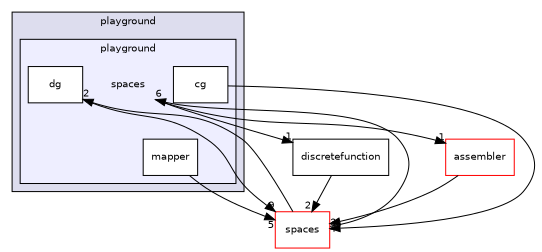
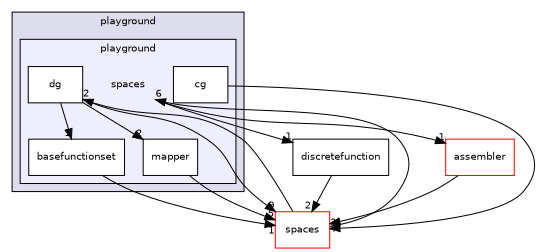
edge "dg" -> "mapper": added
node "basefunctionset": added
